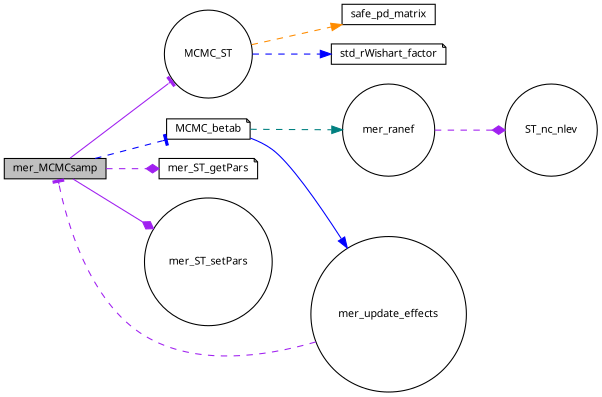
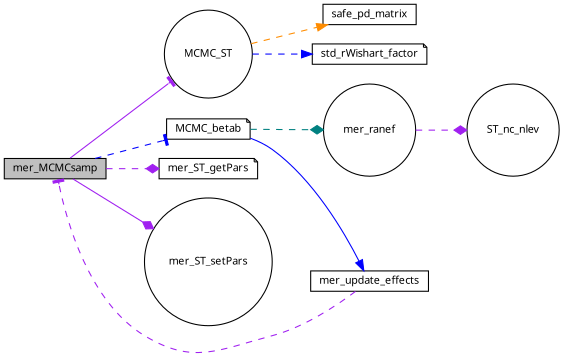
edge "MCMC_betab" -> "mer_ranef": arrowhead normal -> diamond
node "mer_update_effects": shape circle -> box
